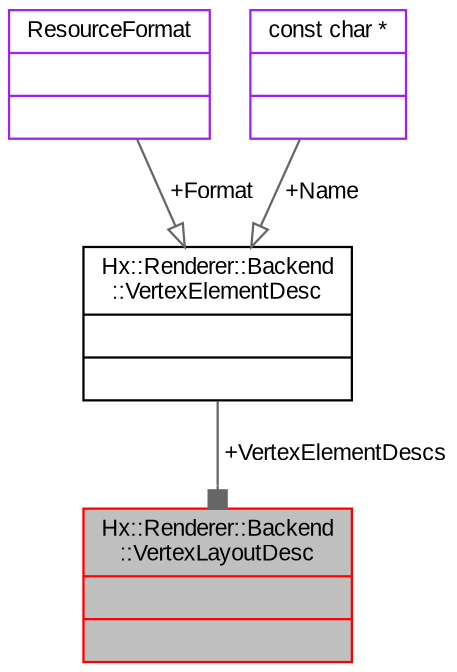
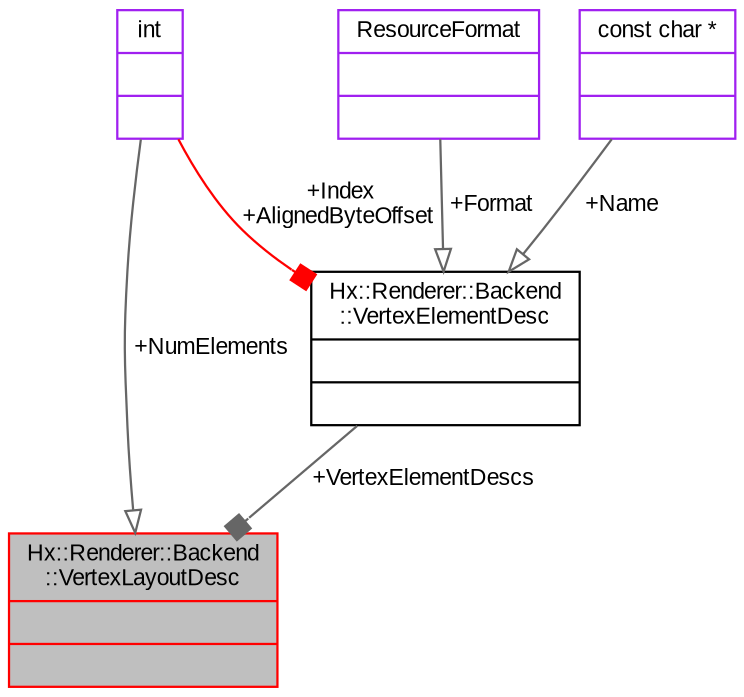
node "int": added
